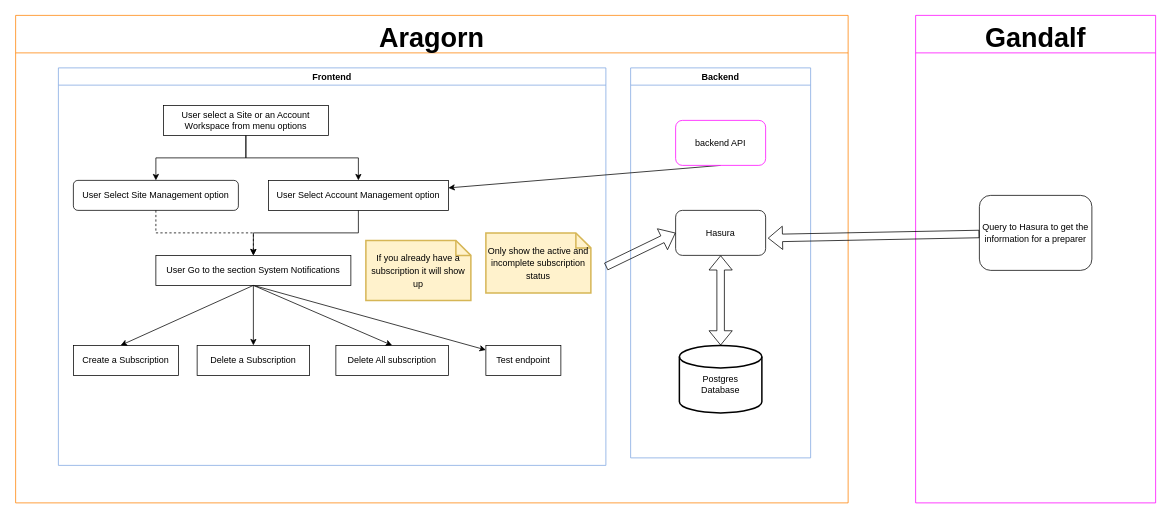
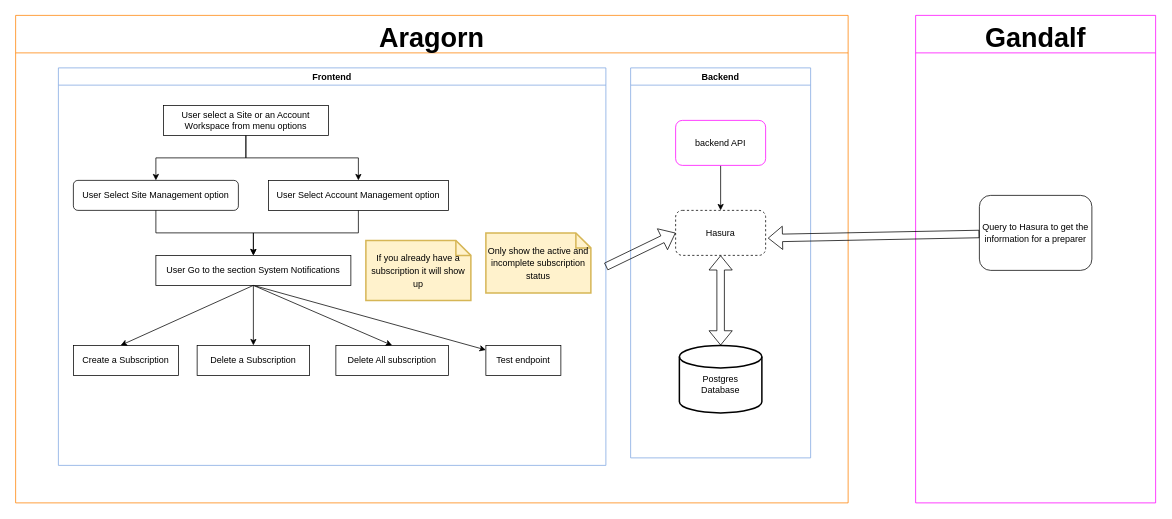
edge "backend API" -> "User Select Account Management option": now "backend API" -> "Hasura"
edge "User Select Site Management option" -> "User Go to the section System Notifications": style dashed -> solid
node "Hasura": style solid -> dashed
